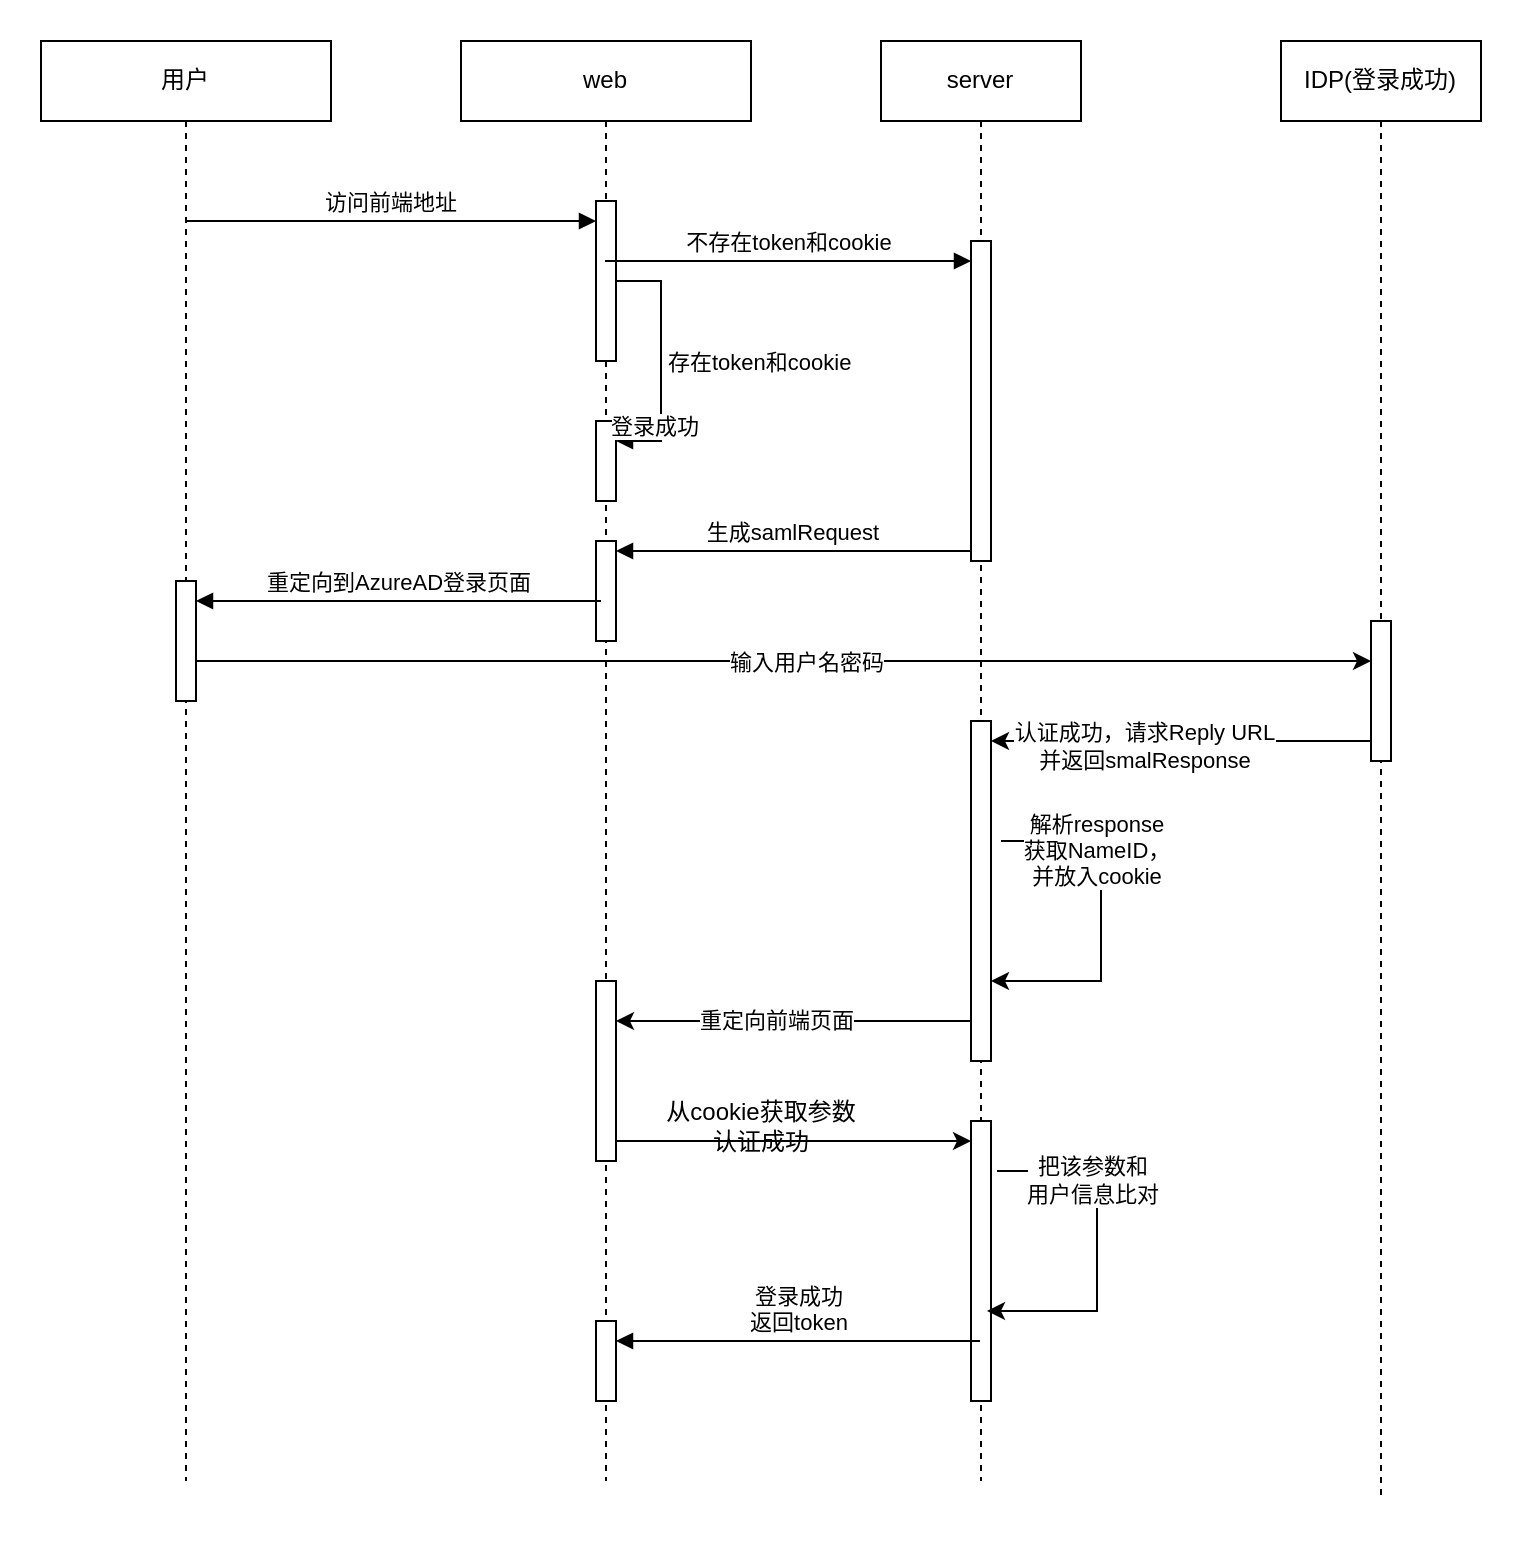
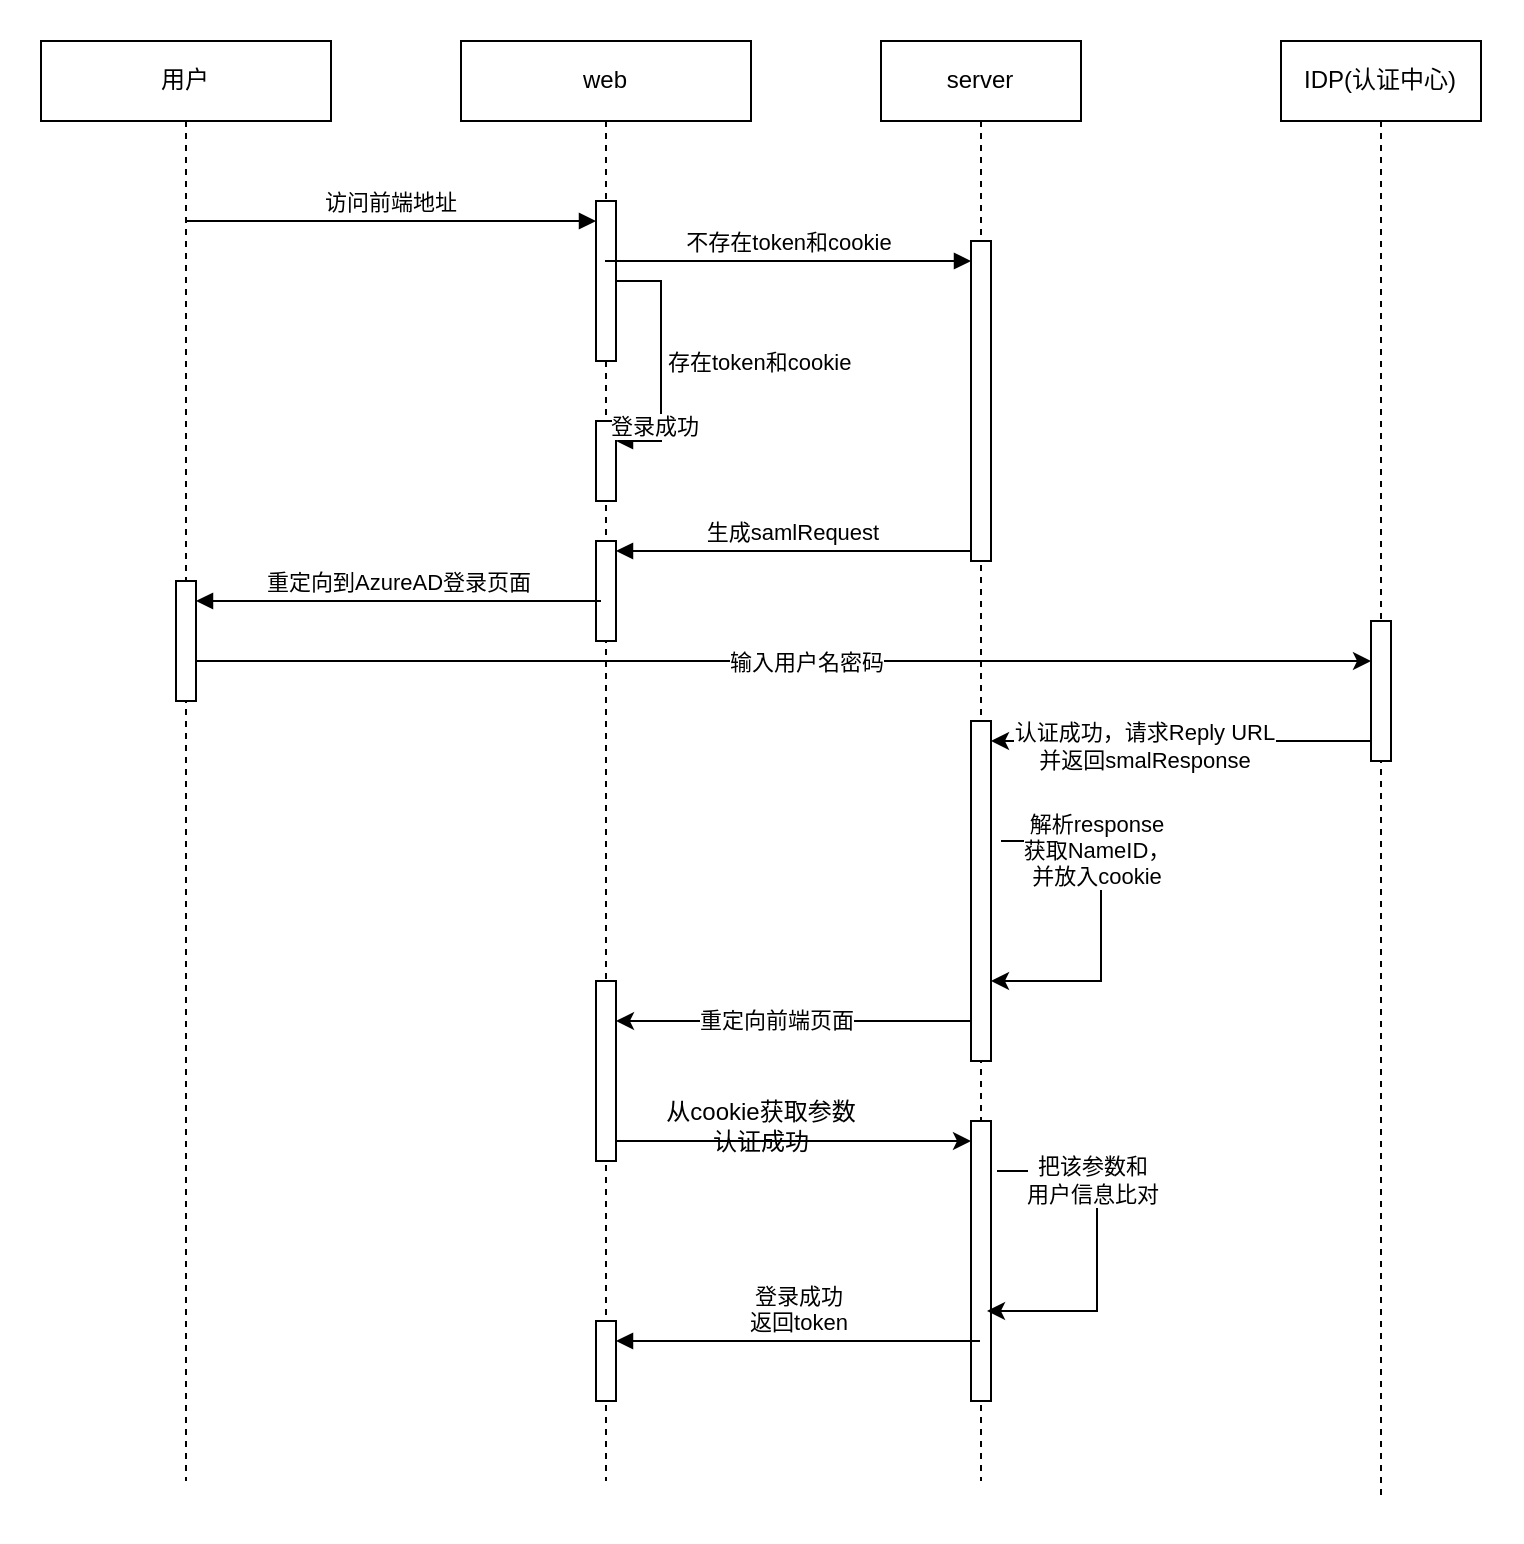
node "IDP(登录成功)": label "IDP(登录成功)" -> "IDP(认证中心)"
